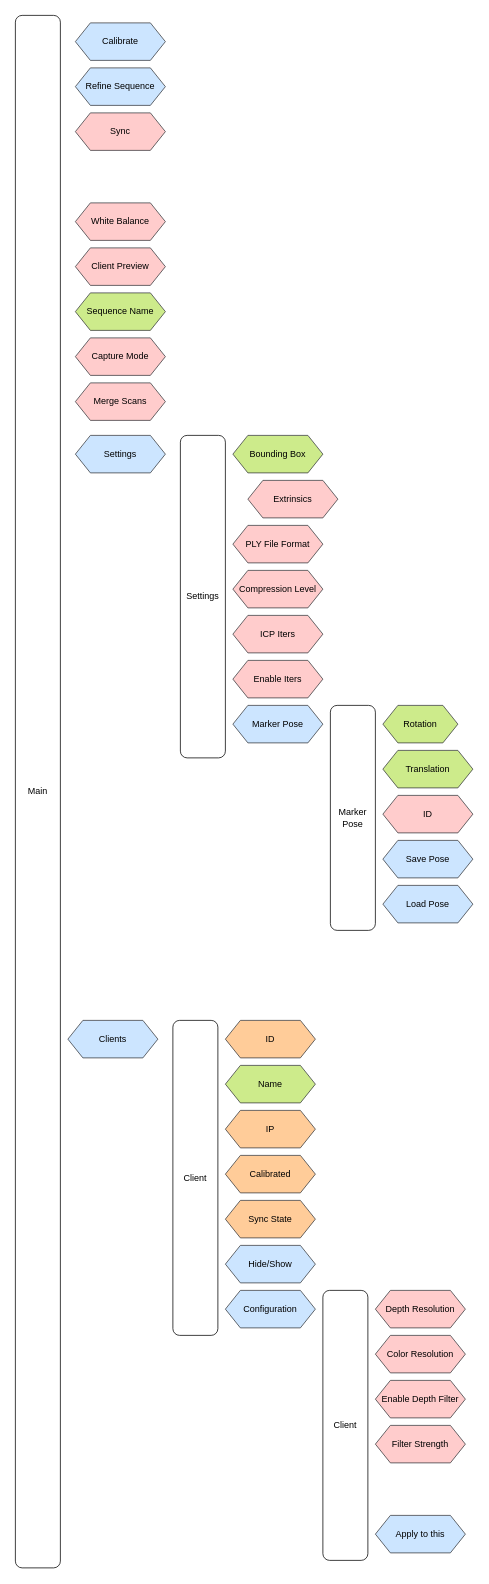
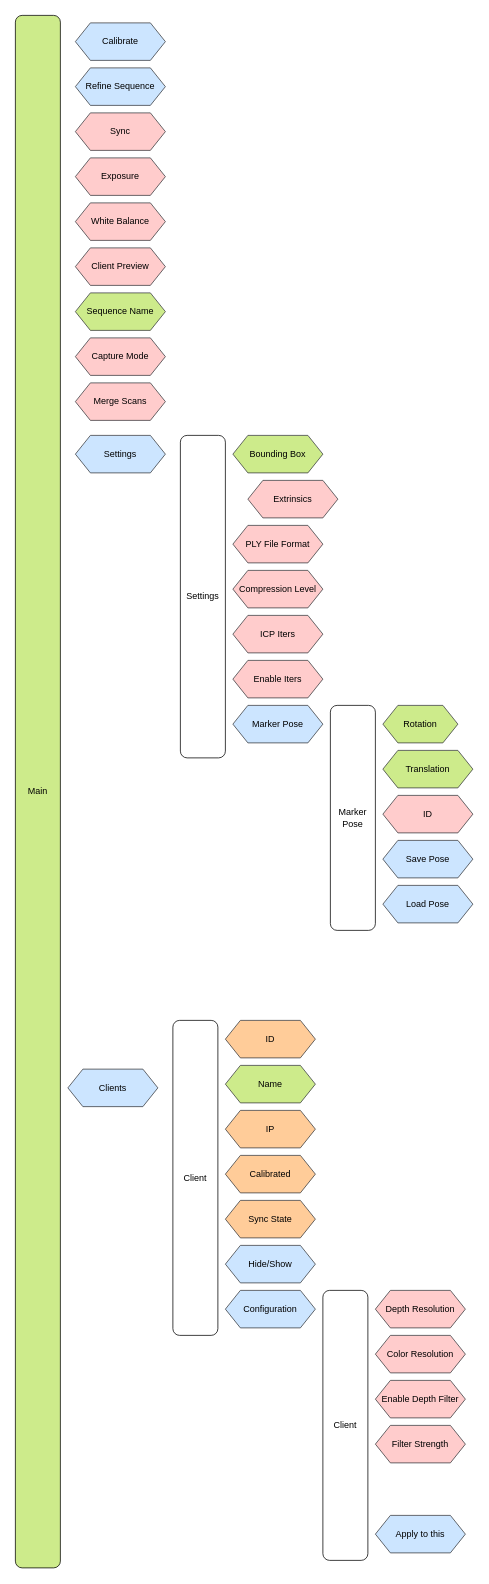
node "Exposure": added
node "Main": fillcolor #ffffff -> #cdeb8b
node "Clients": moved (113, 1039) -> (113, 1088)
